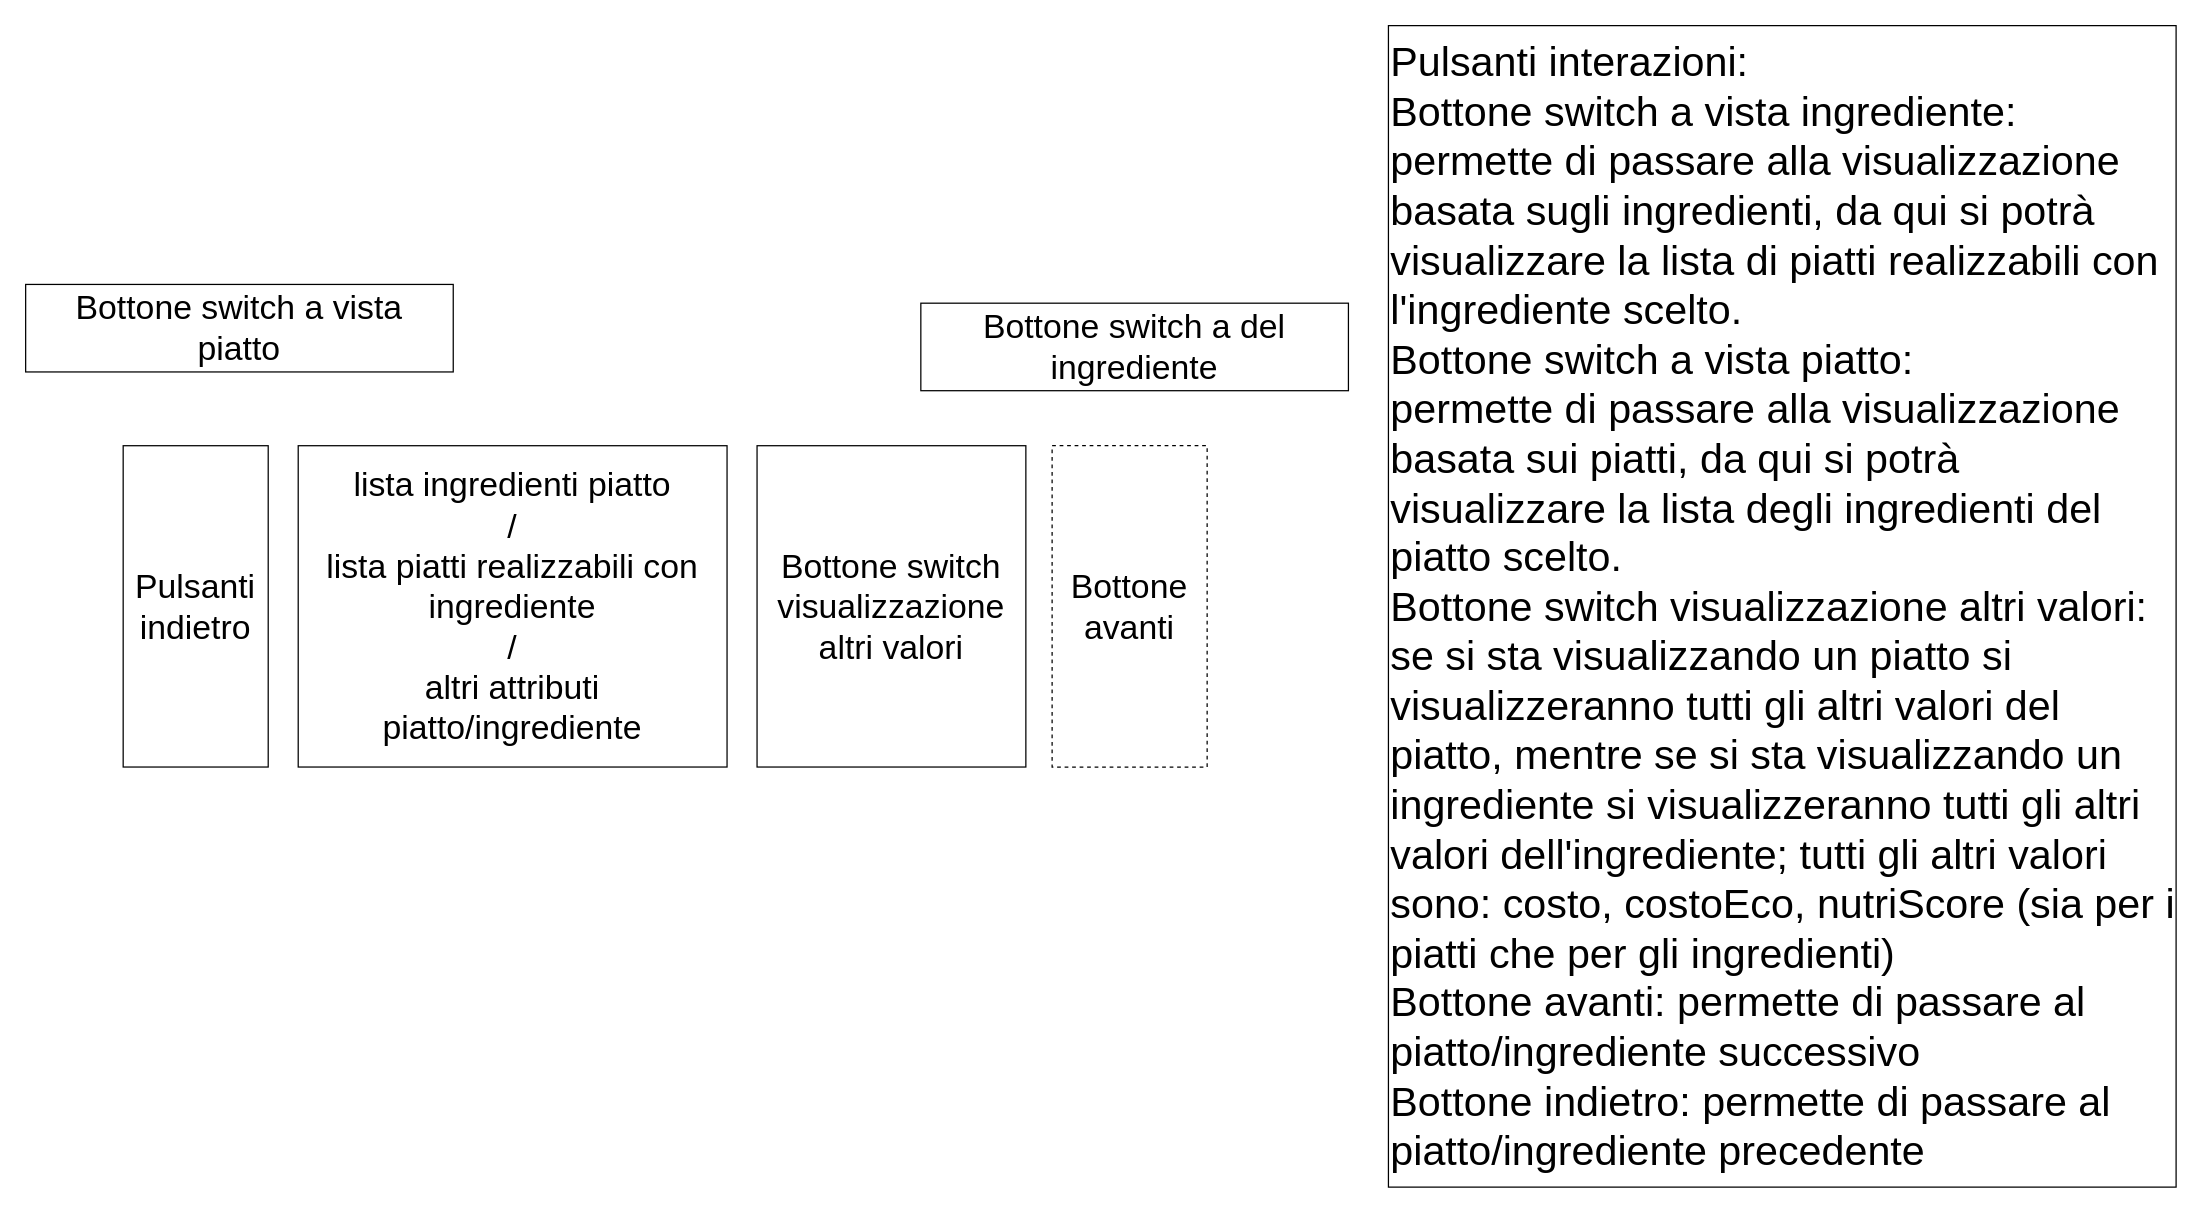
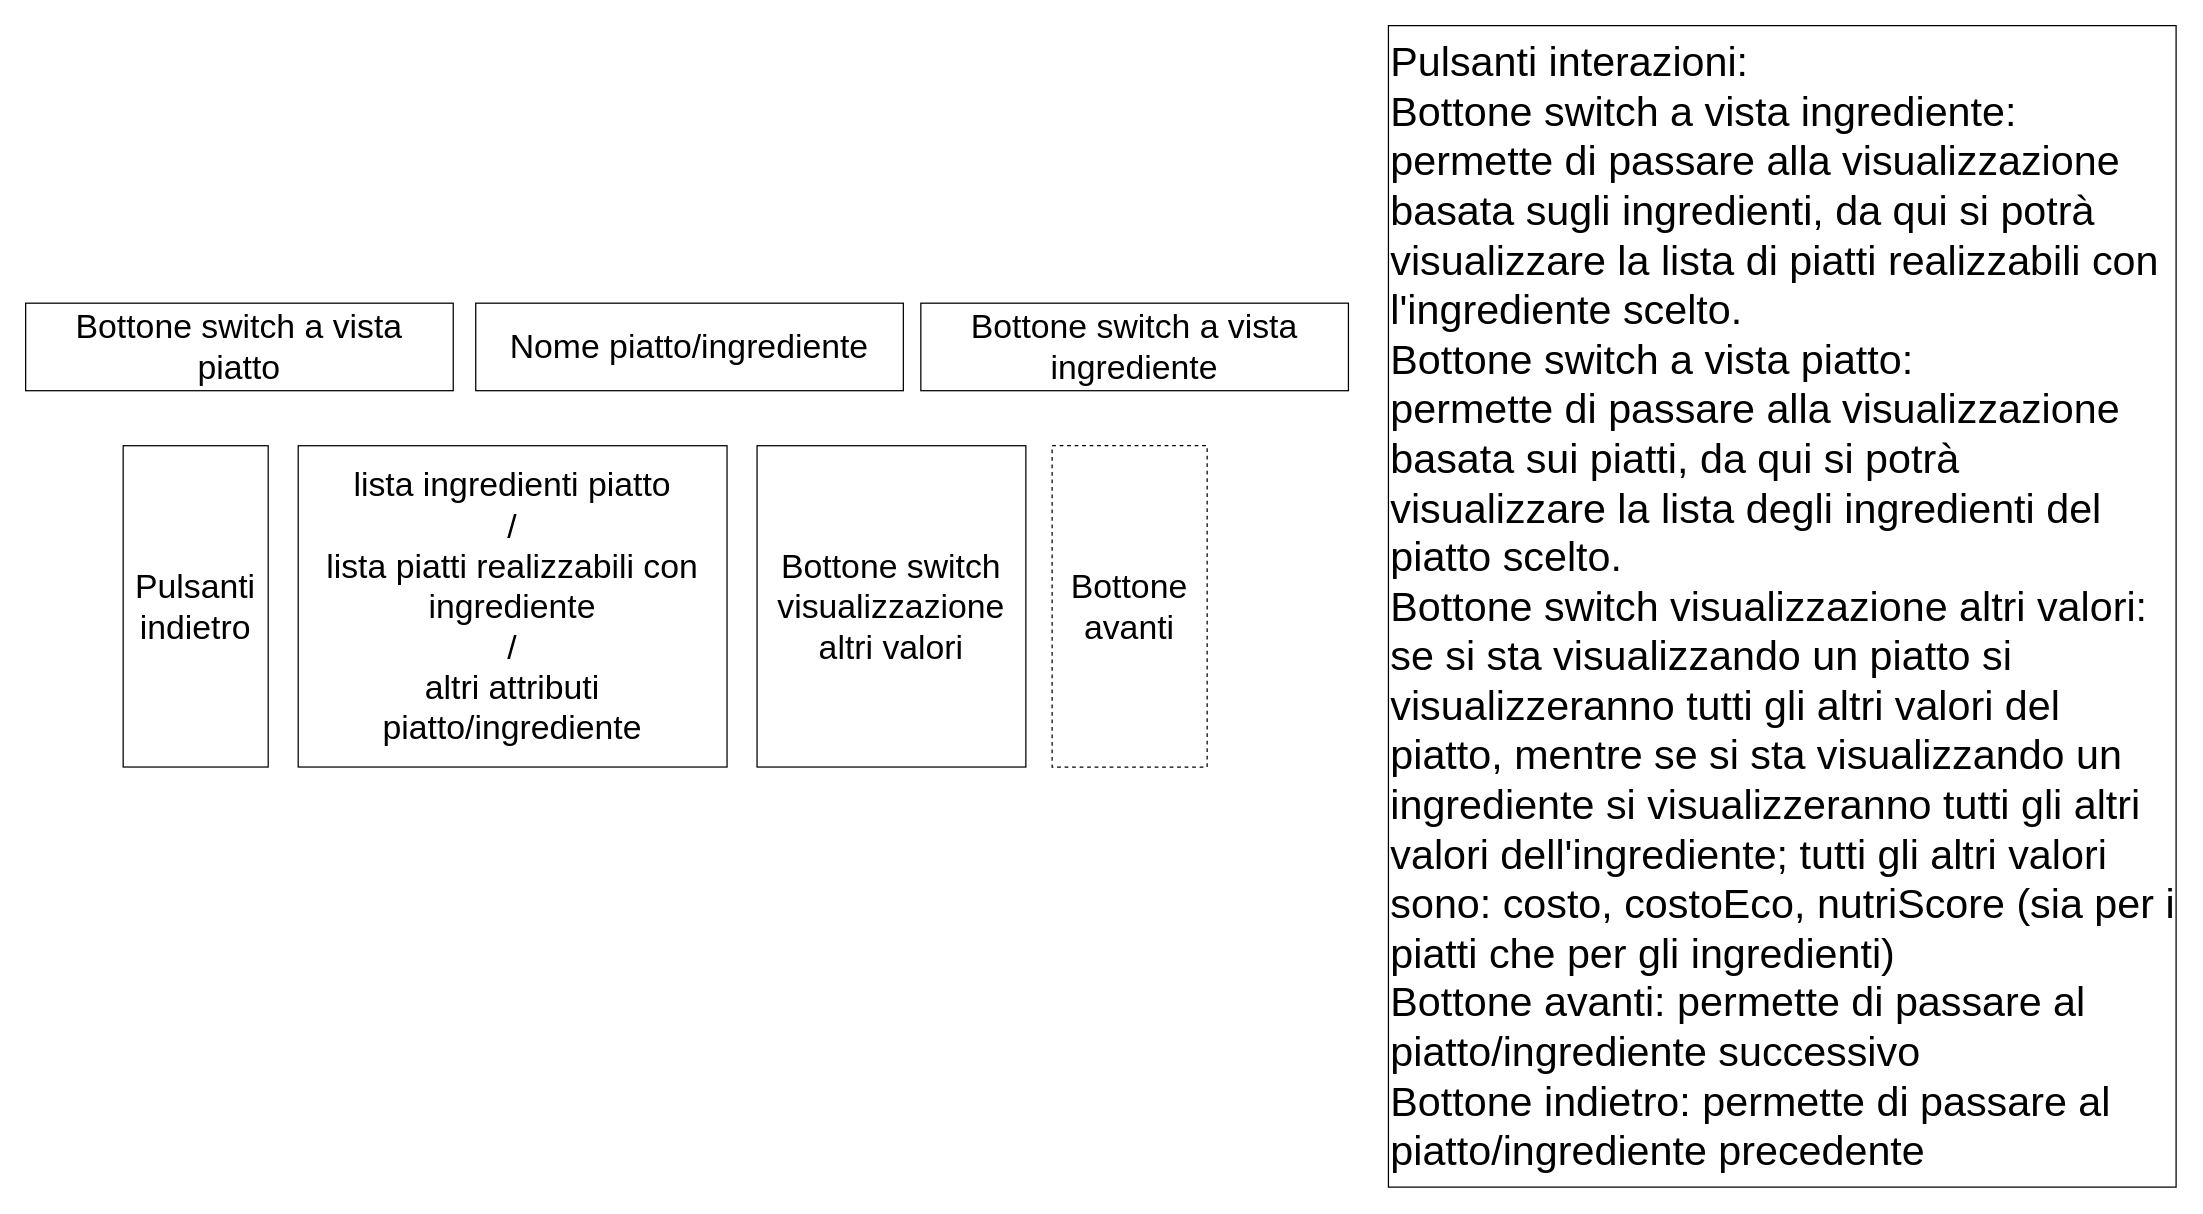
node "Bottone switch a vista piatto": moved (239, 328) -> (239, 347)
node "Nome piatto/ingrediente": added
node "Bottone switch a del ingrediente": label "Bottone switch a del ingrediente" -> "Bottone switch a vista ingrediente"
